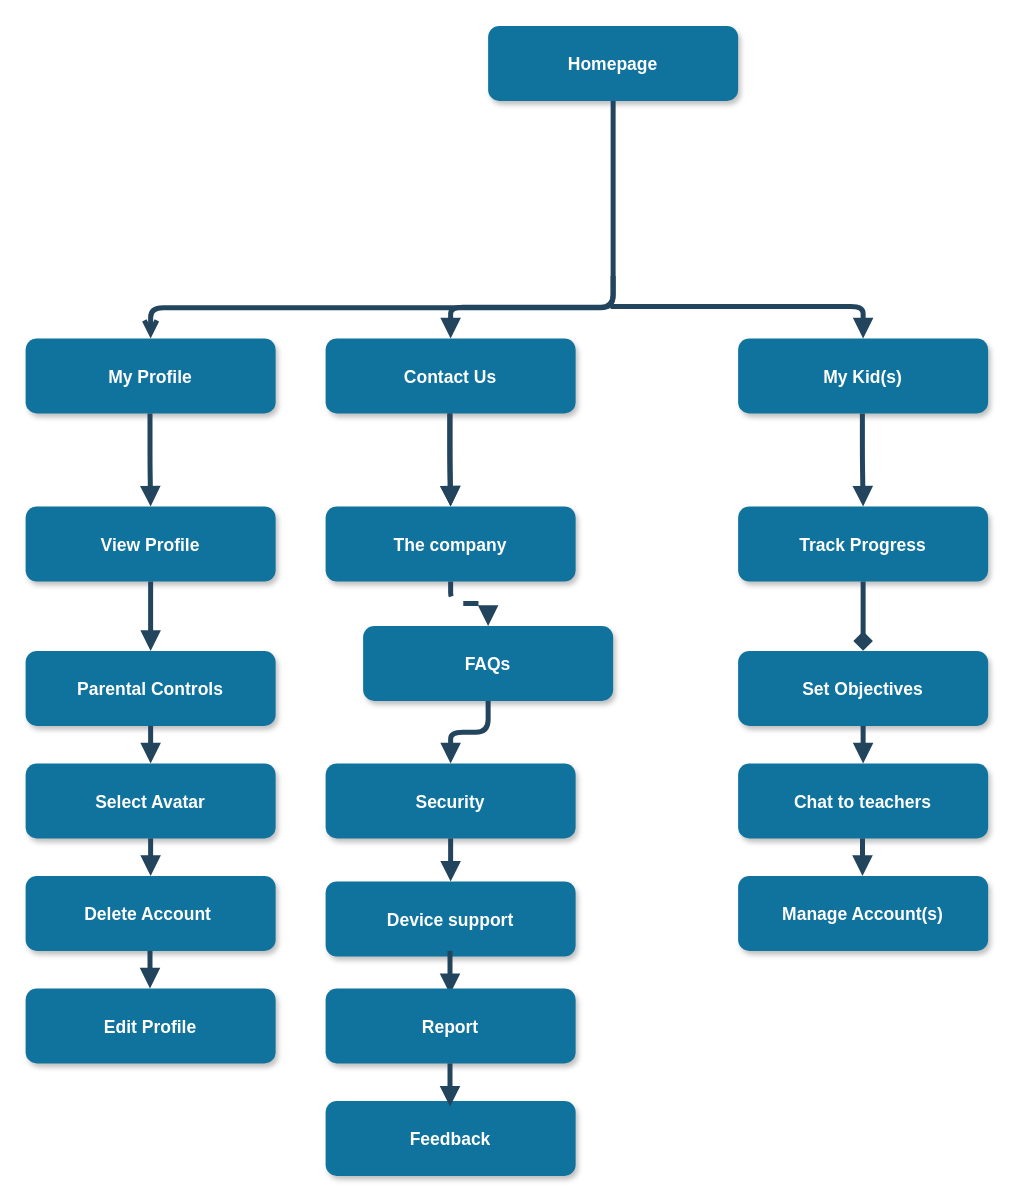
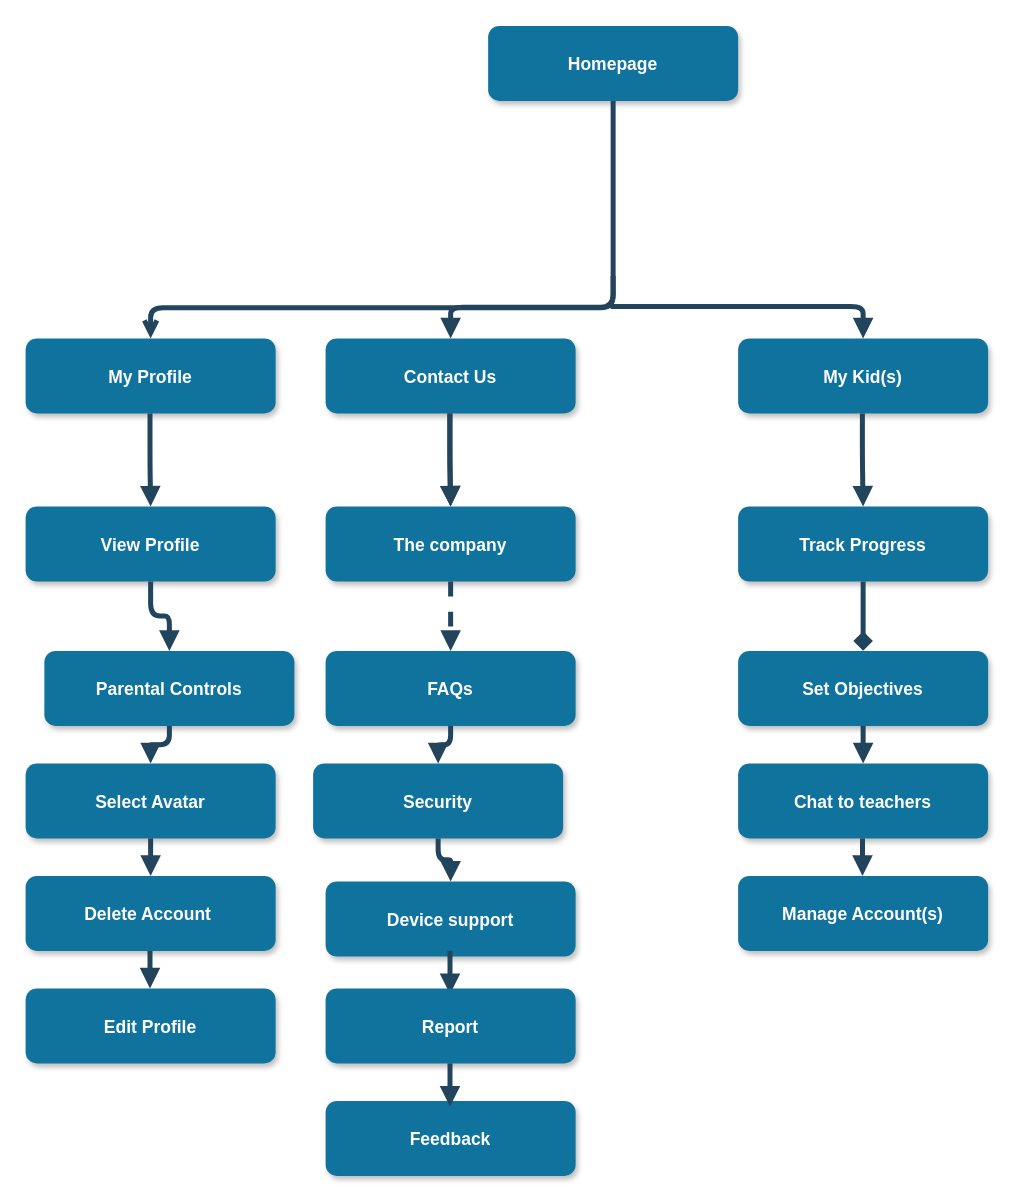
node "FAQs": moved (488, 663) -> (451, 688)
node "Parental Controls": moved (151, 688) -> (169, 688)
node "Security": moved (451, 801) -> (438, 801)
